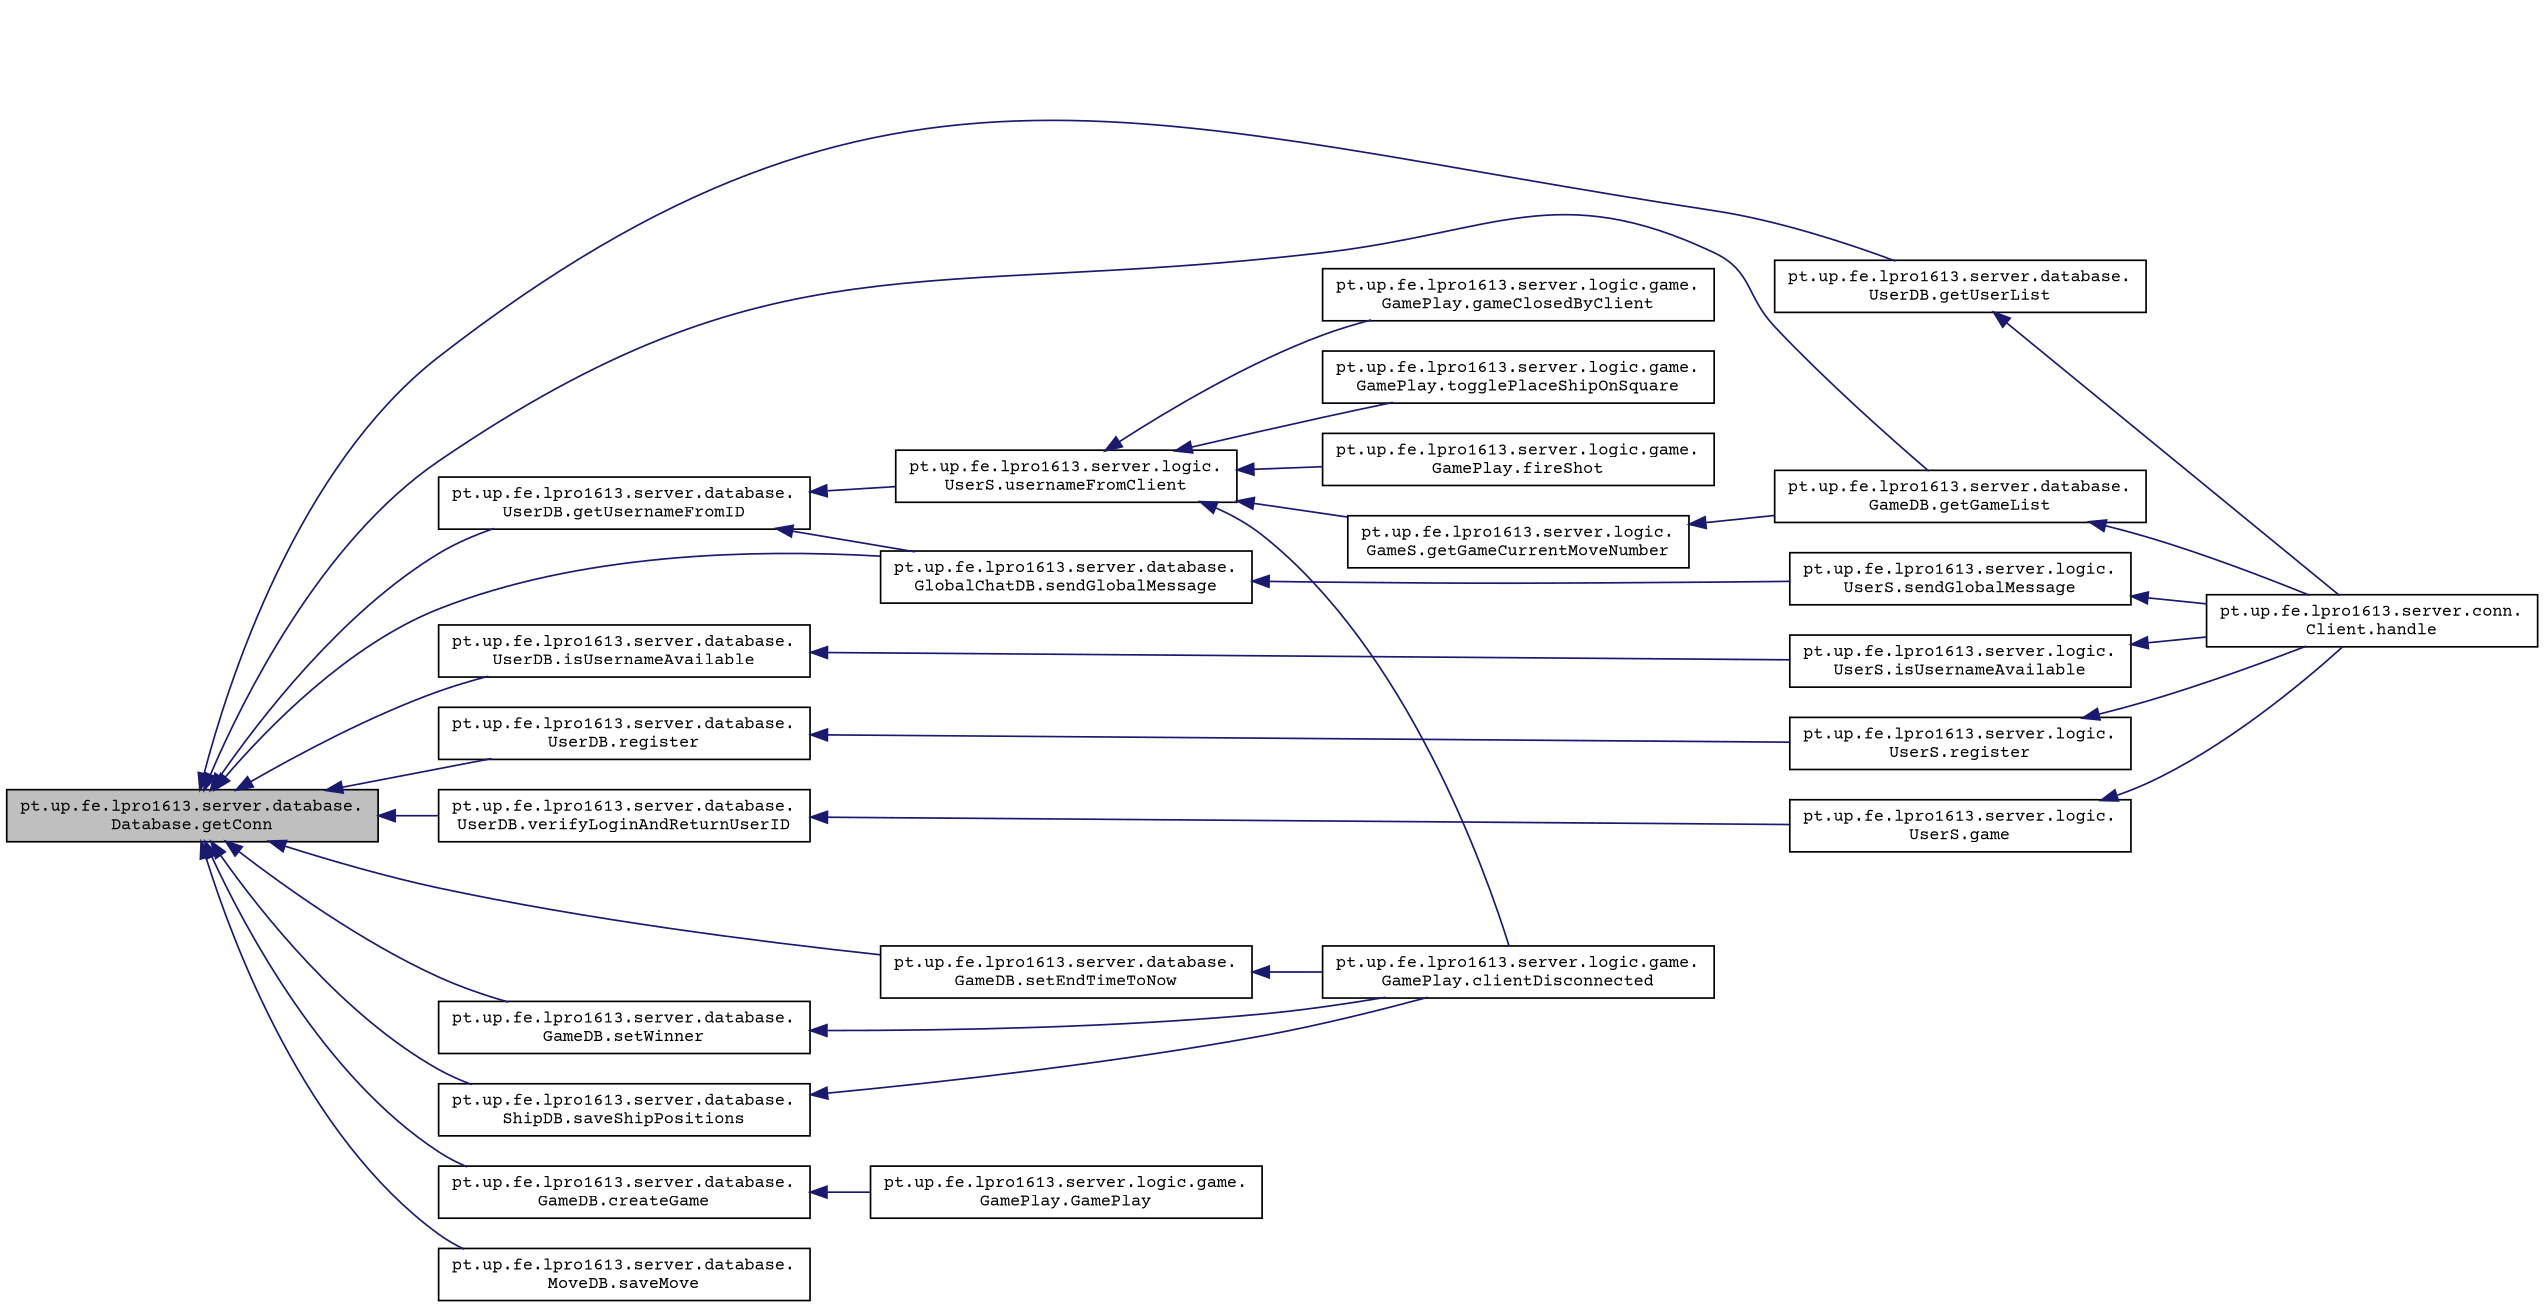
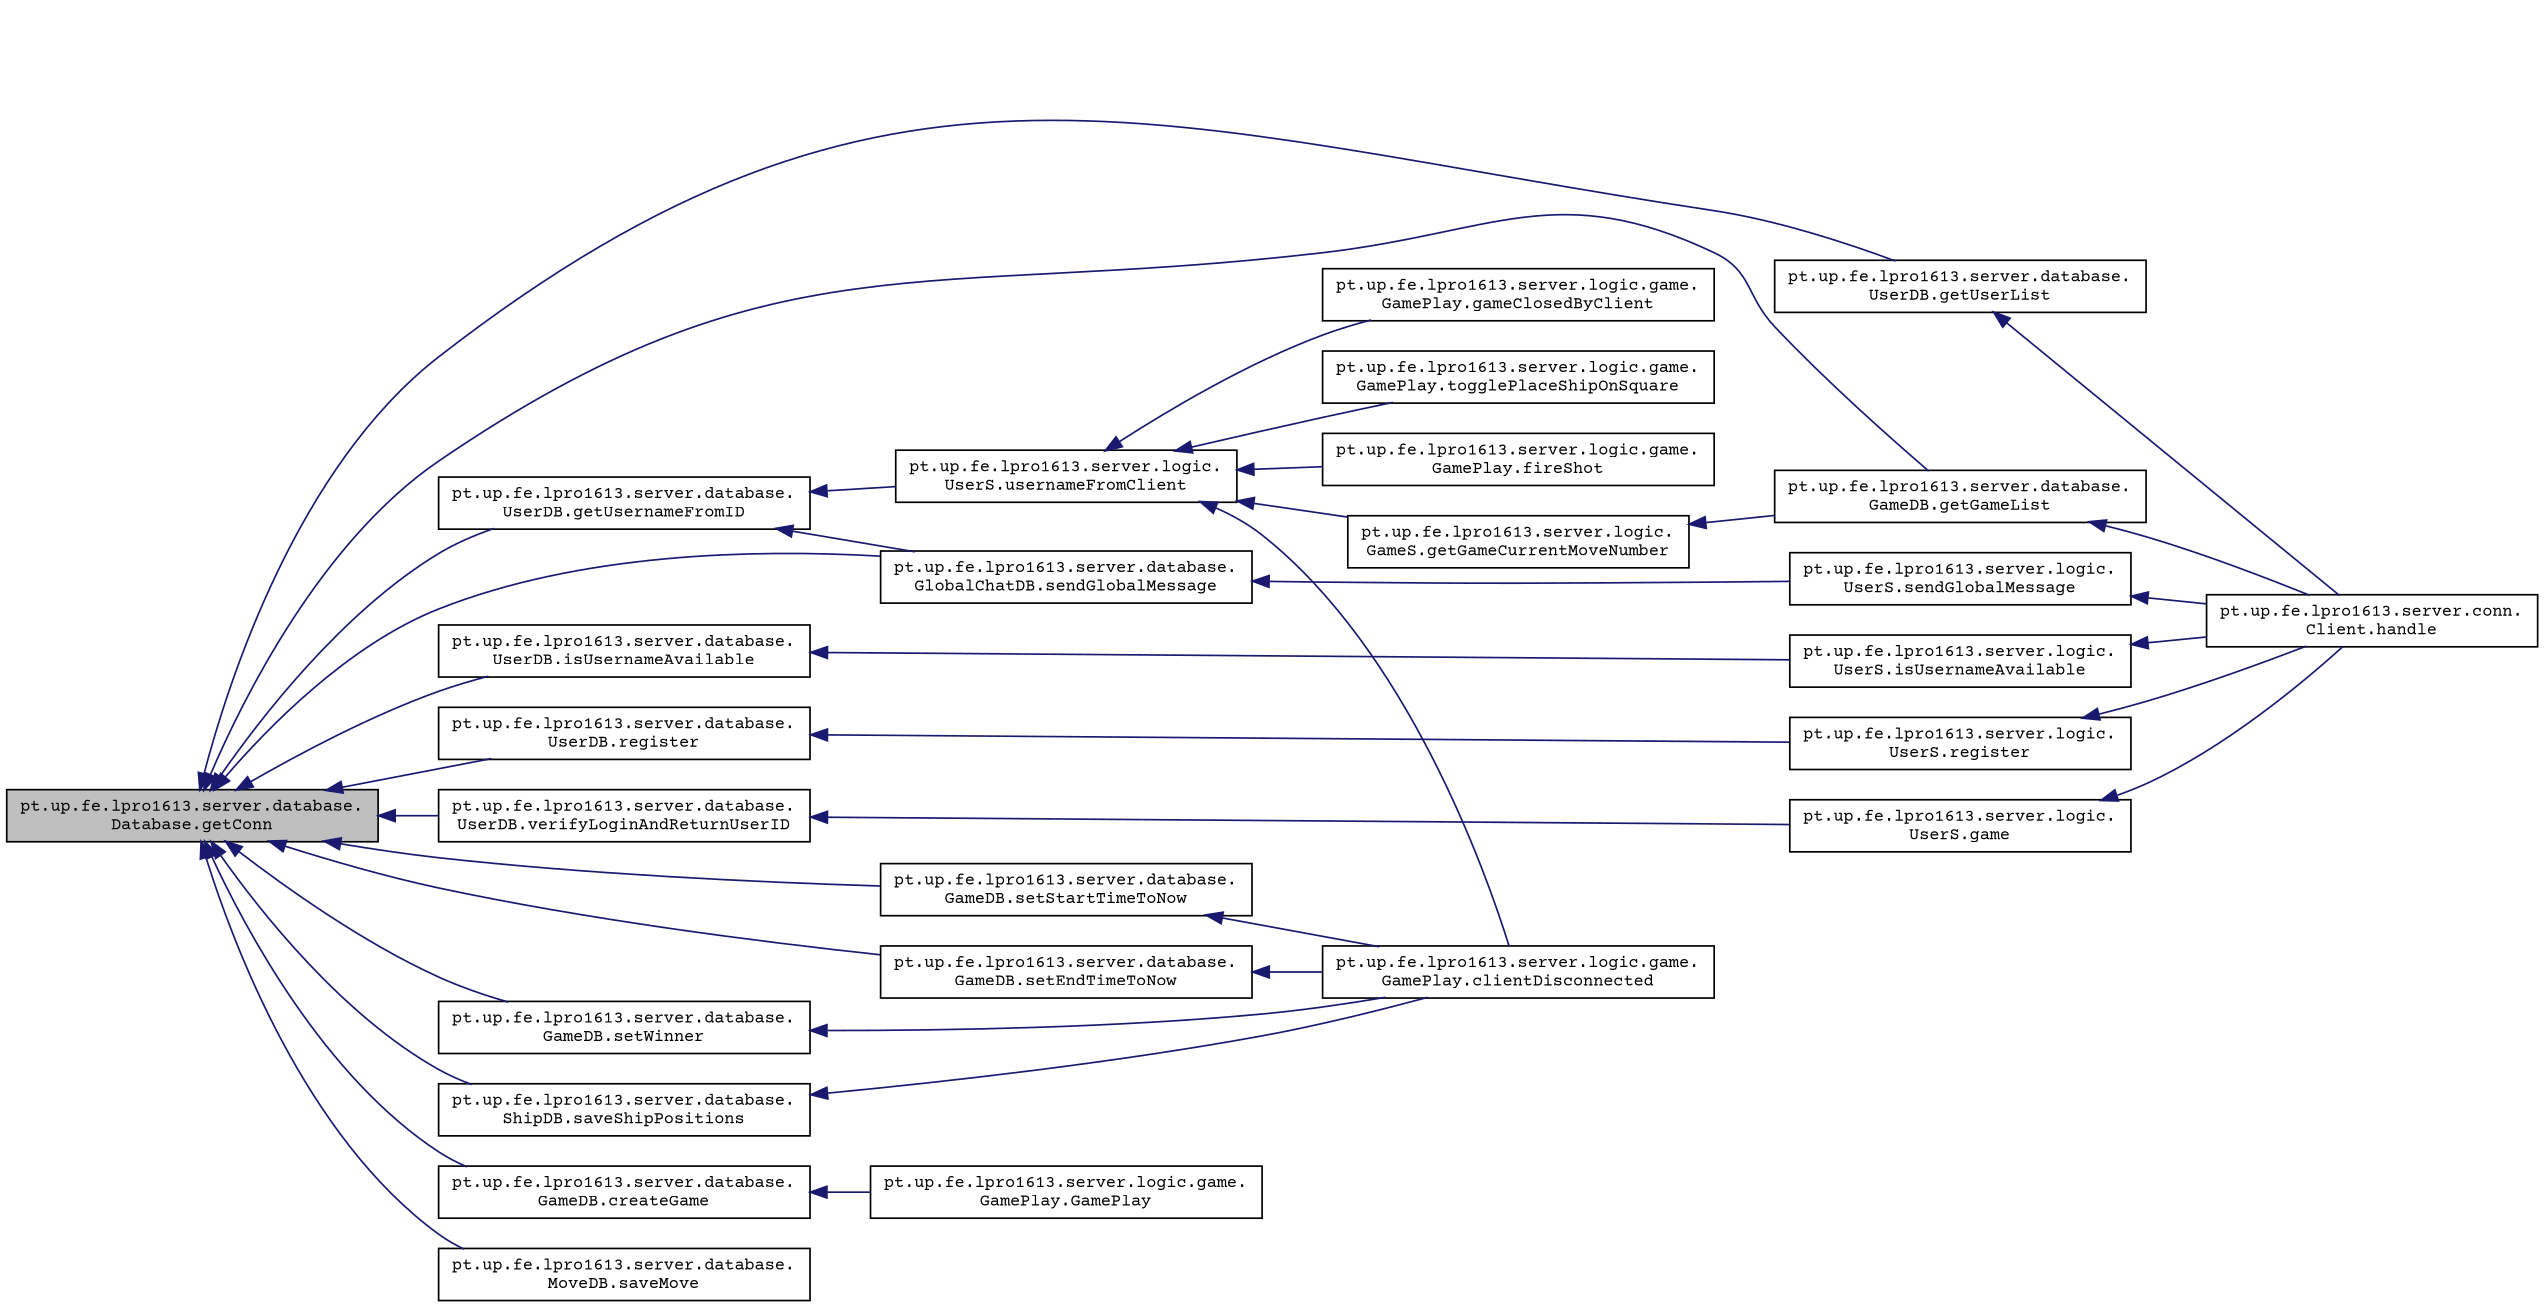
node "pt.up.fe.lpro1613.server.database. GameDB.setStartTimeToNow": added
